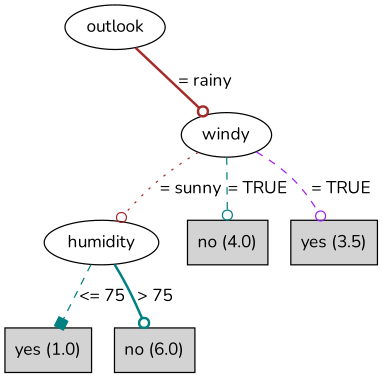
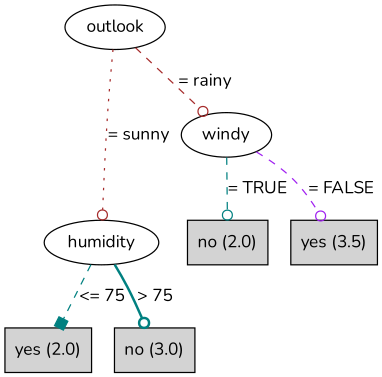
edge "outlook" -> "windy": style bold -> dashed
edge "windy" -> "humidity": now "outlook" -> "humidity"
edge "windy" -> "yes (3.5)": label "= TRUE" -> "= FALSE"
node "no (4.0)": label "no (4.0)" -> "no (2.0)"
node "yes (1.0)": label "yes (1.0)" -> "yes (2.0)"
node "no (6.0)": label "no (6.0)" -> "no (3.0)"
